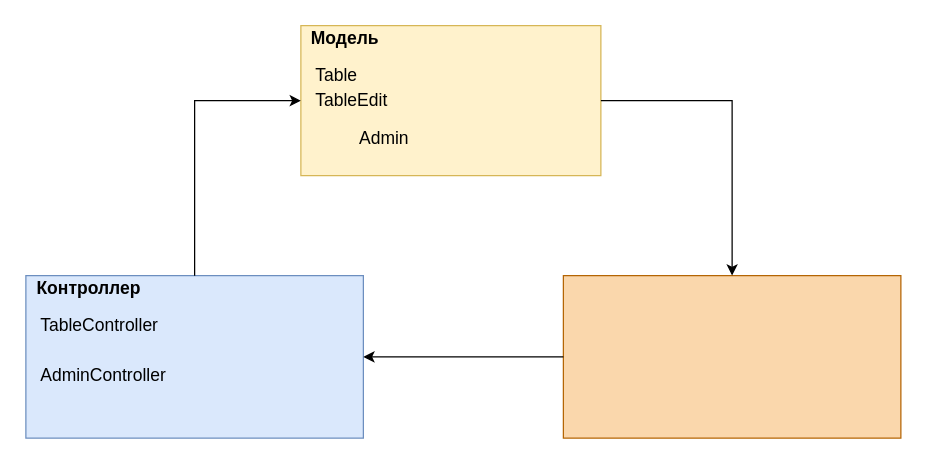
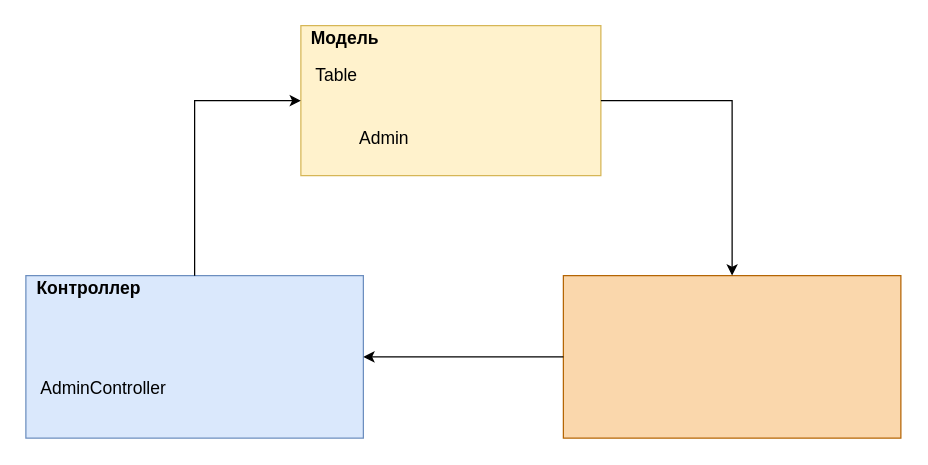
node "TableEdit": removed
node "TableController": removed
node "AdminController": moved (119, 376) -> (119, 388)
